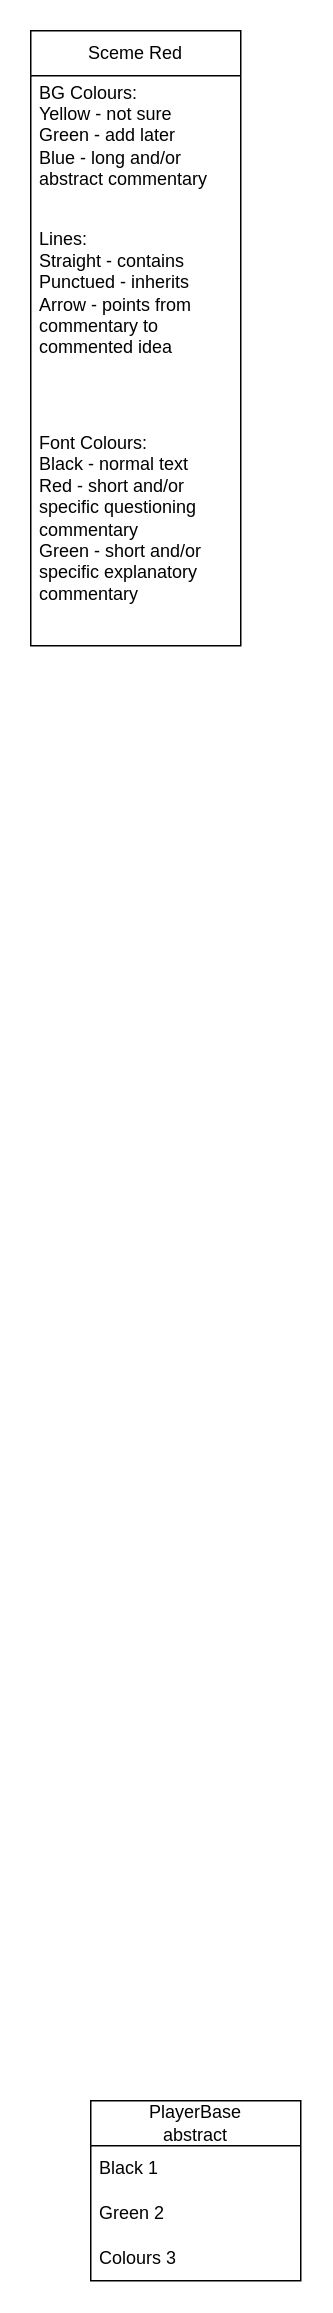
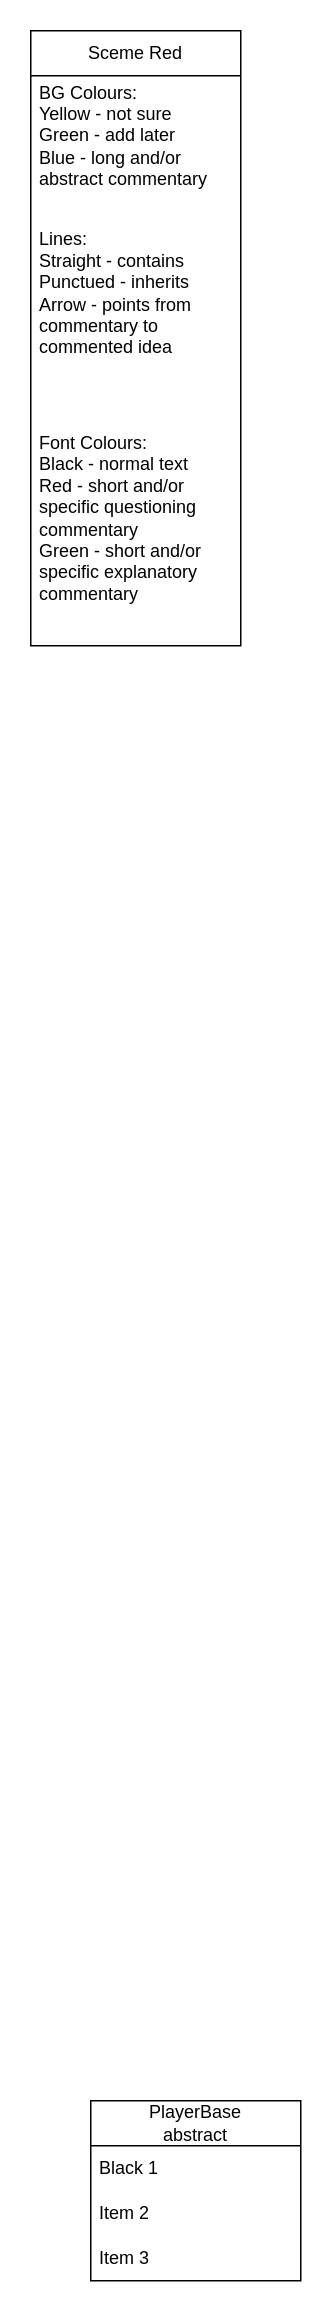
node "Green 2": label "Green 2" -> "Item 2"
node "Colours 3": label "Colours 3" -> "Item 3"
